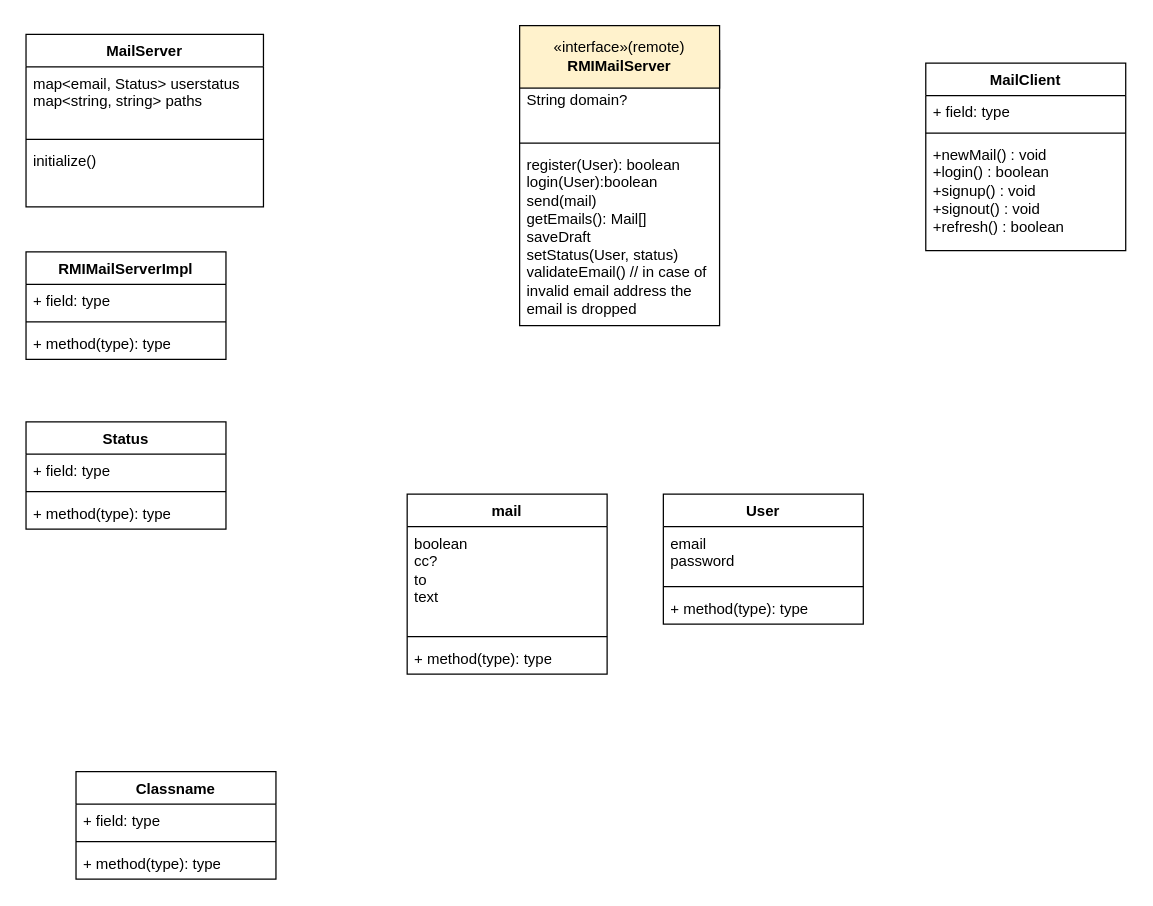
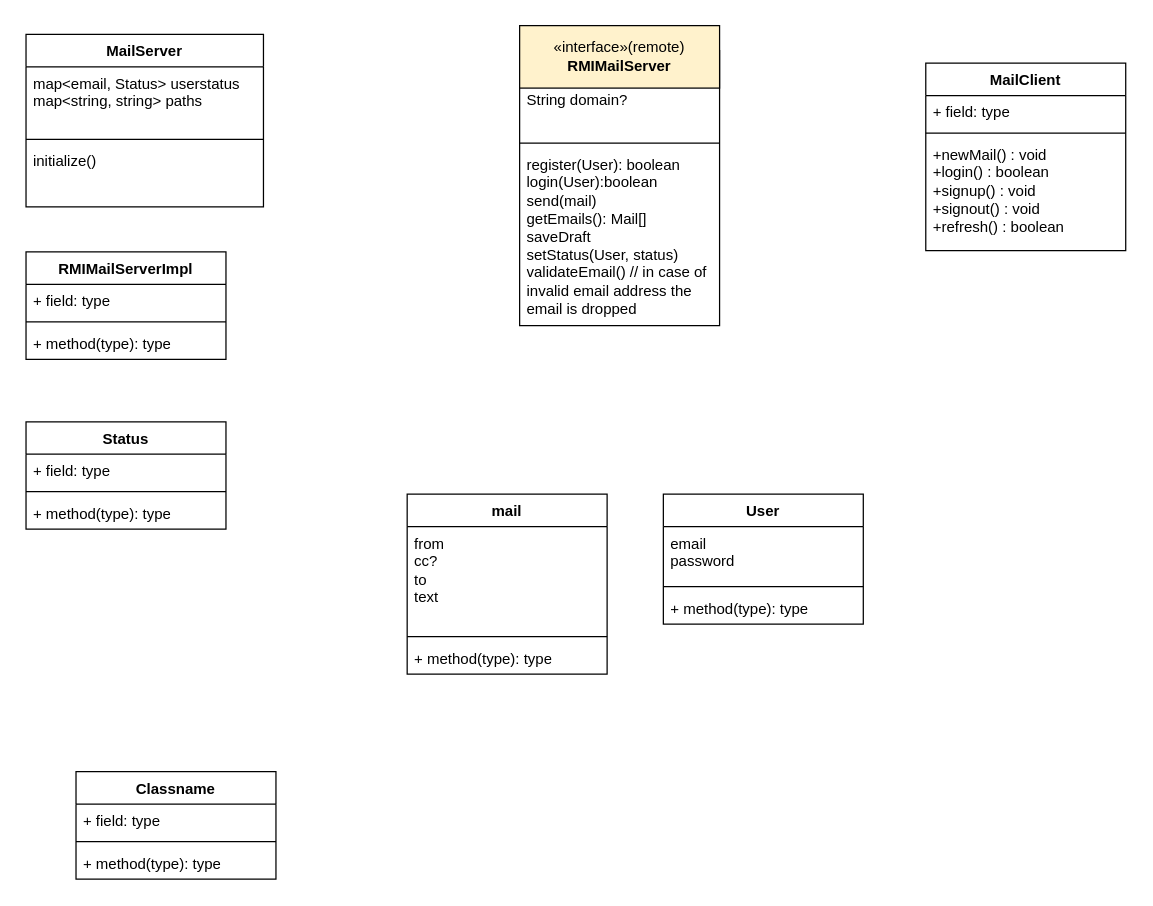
node "boolean cc? to text": label "boolean cc? to text" -> "from cc? to text"
